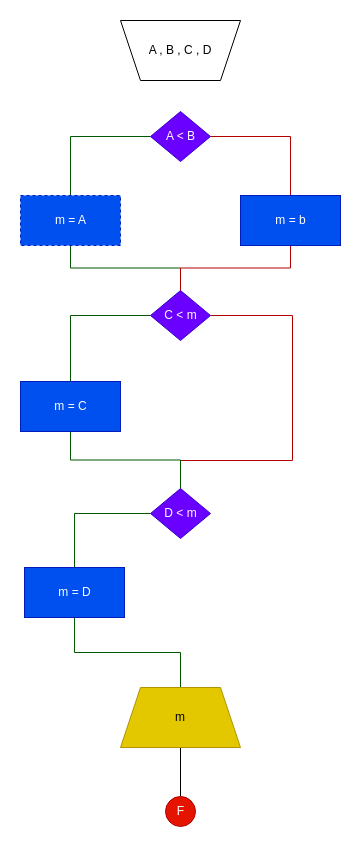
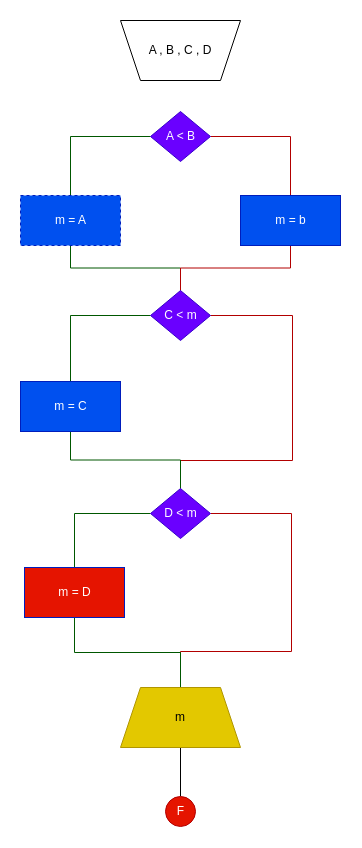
node "m = D": fillcolor #0050ef -> #e51400
edge "D < m" -- "m": added
